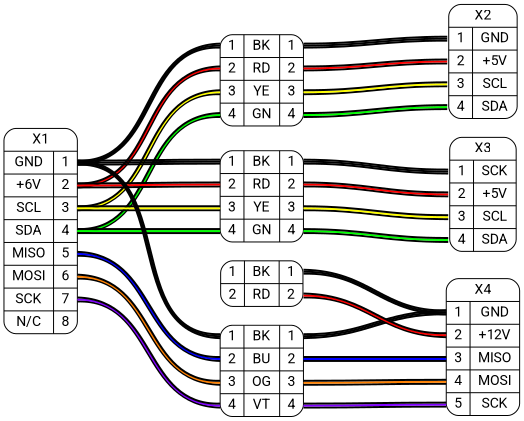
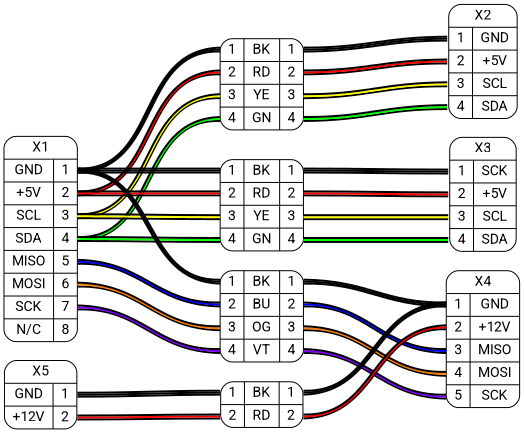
node "X1": text "+6V" -> "+5V"
node "X5": added
